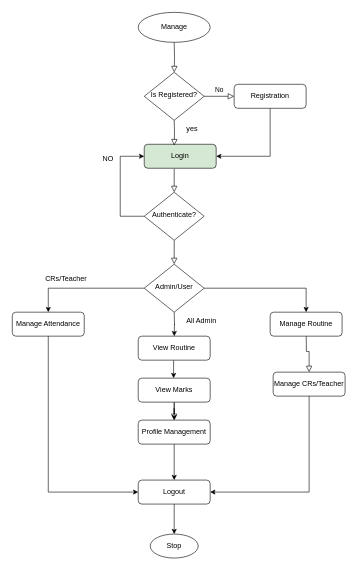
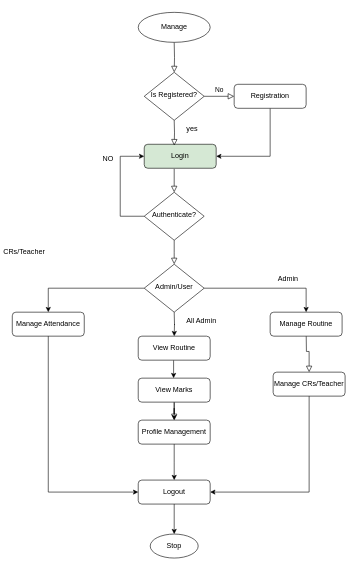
node "CRs/Teacher": moved (66, 279) -> (24, 252)
node "Admin": added
